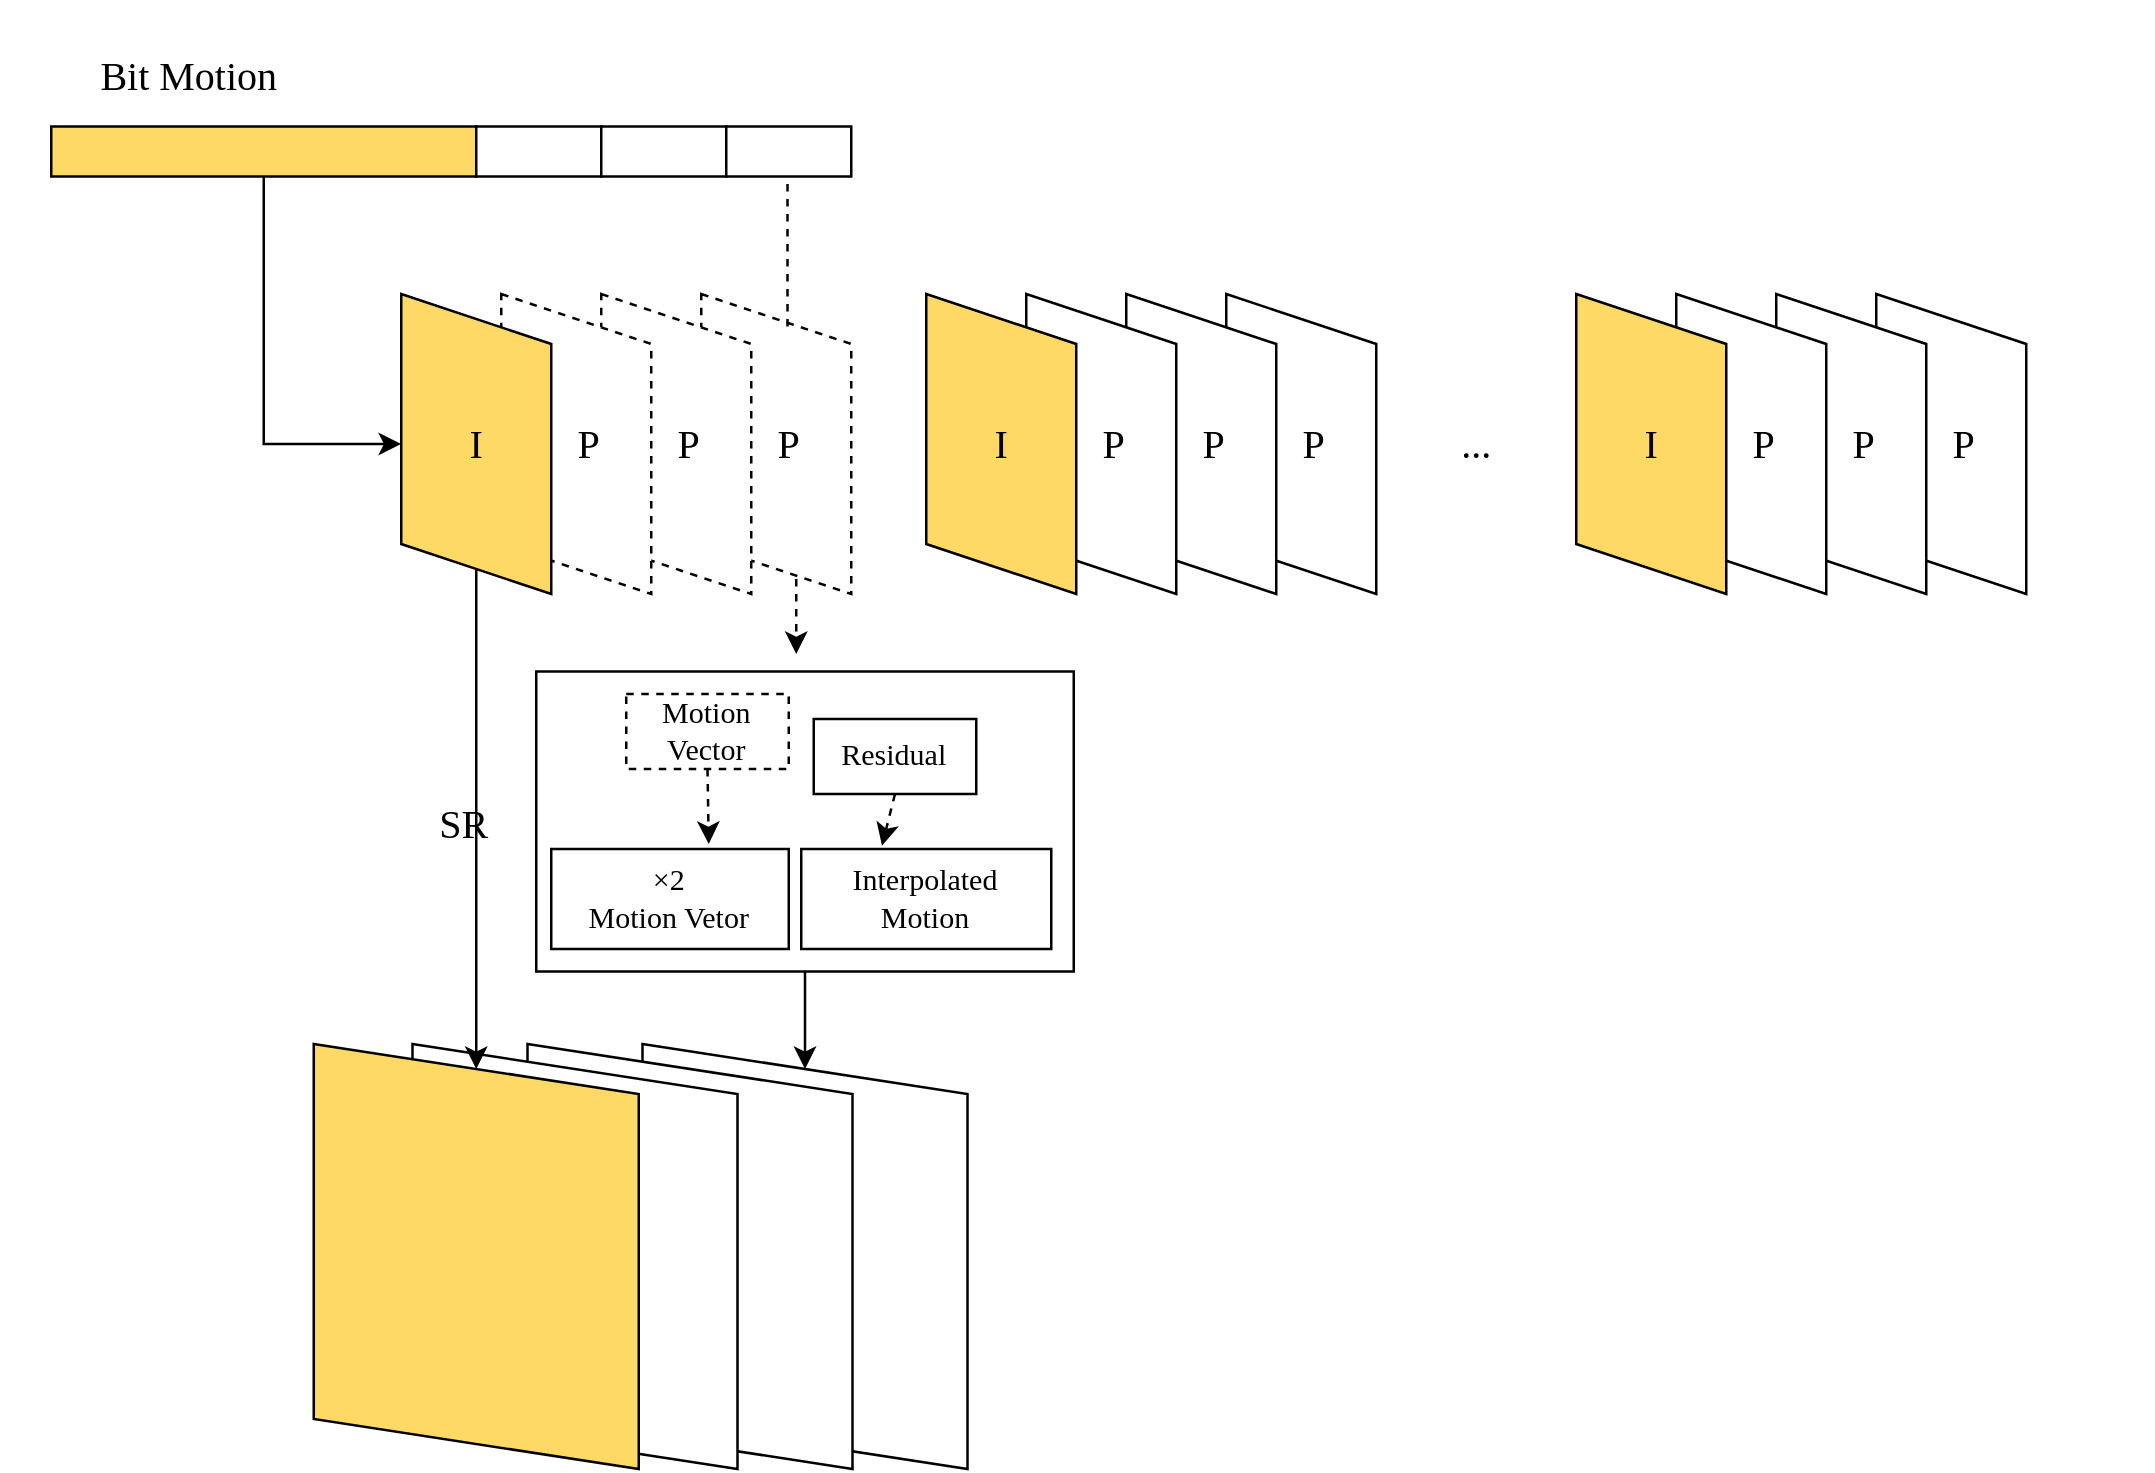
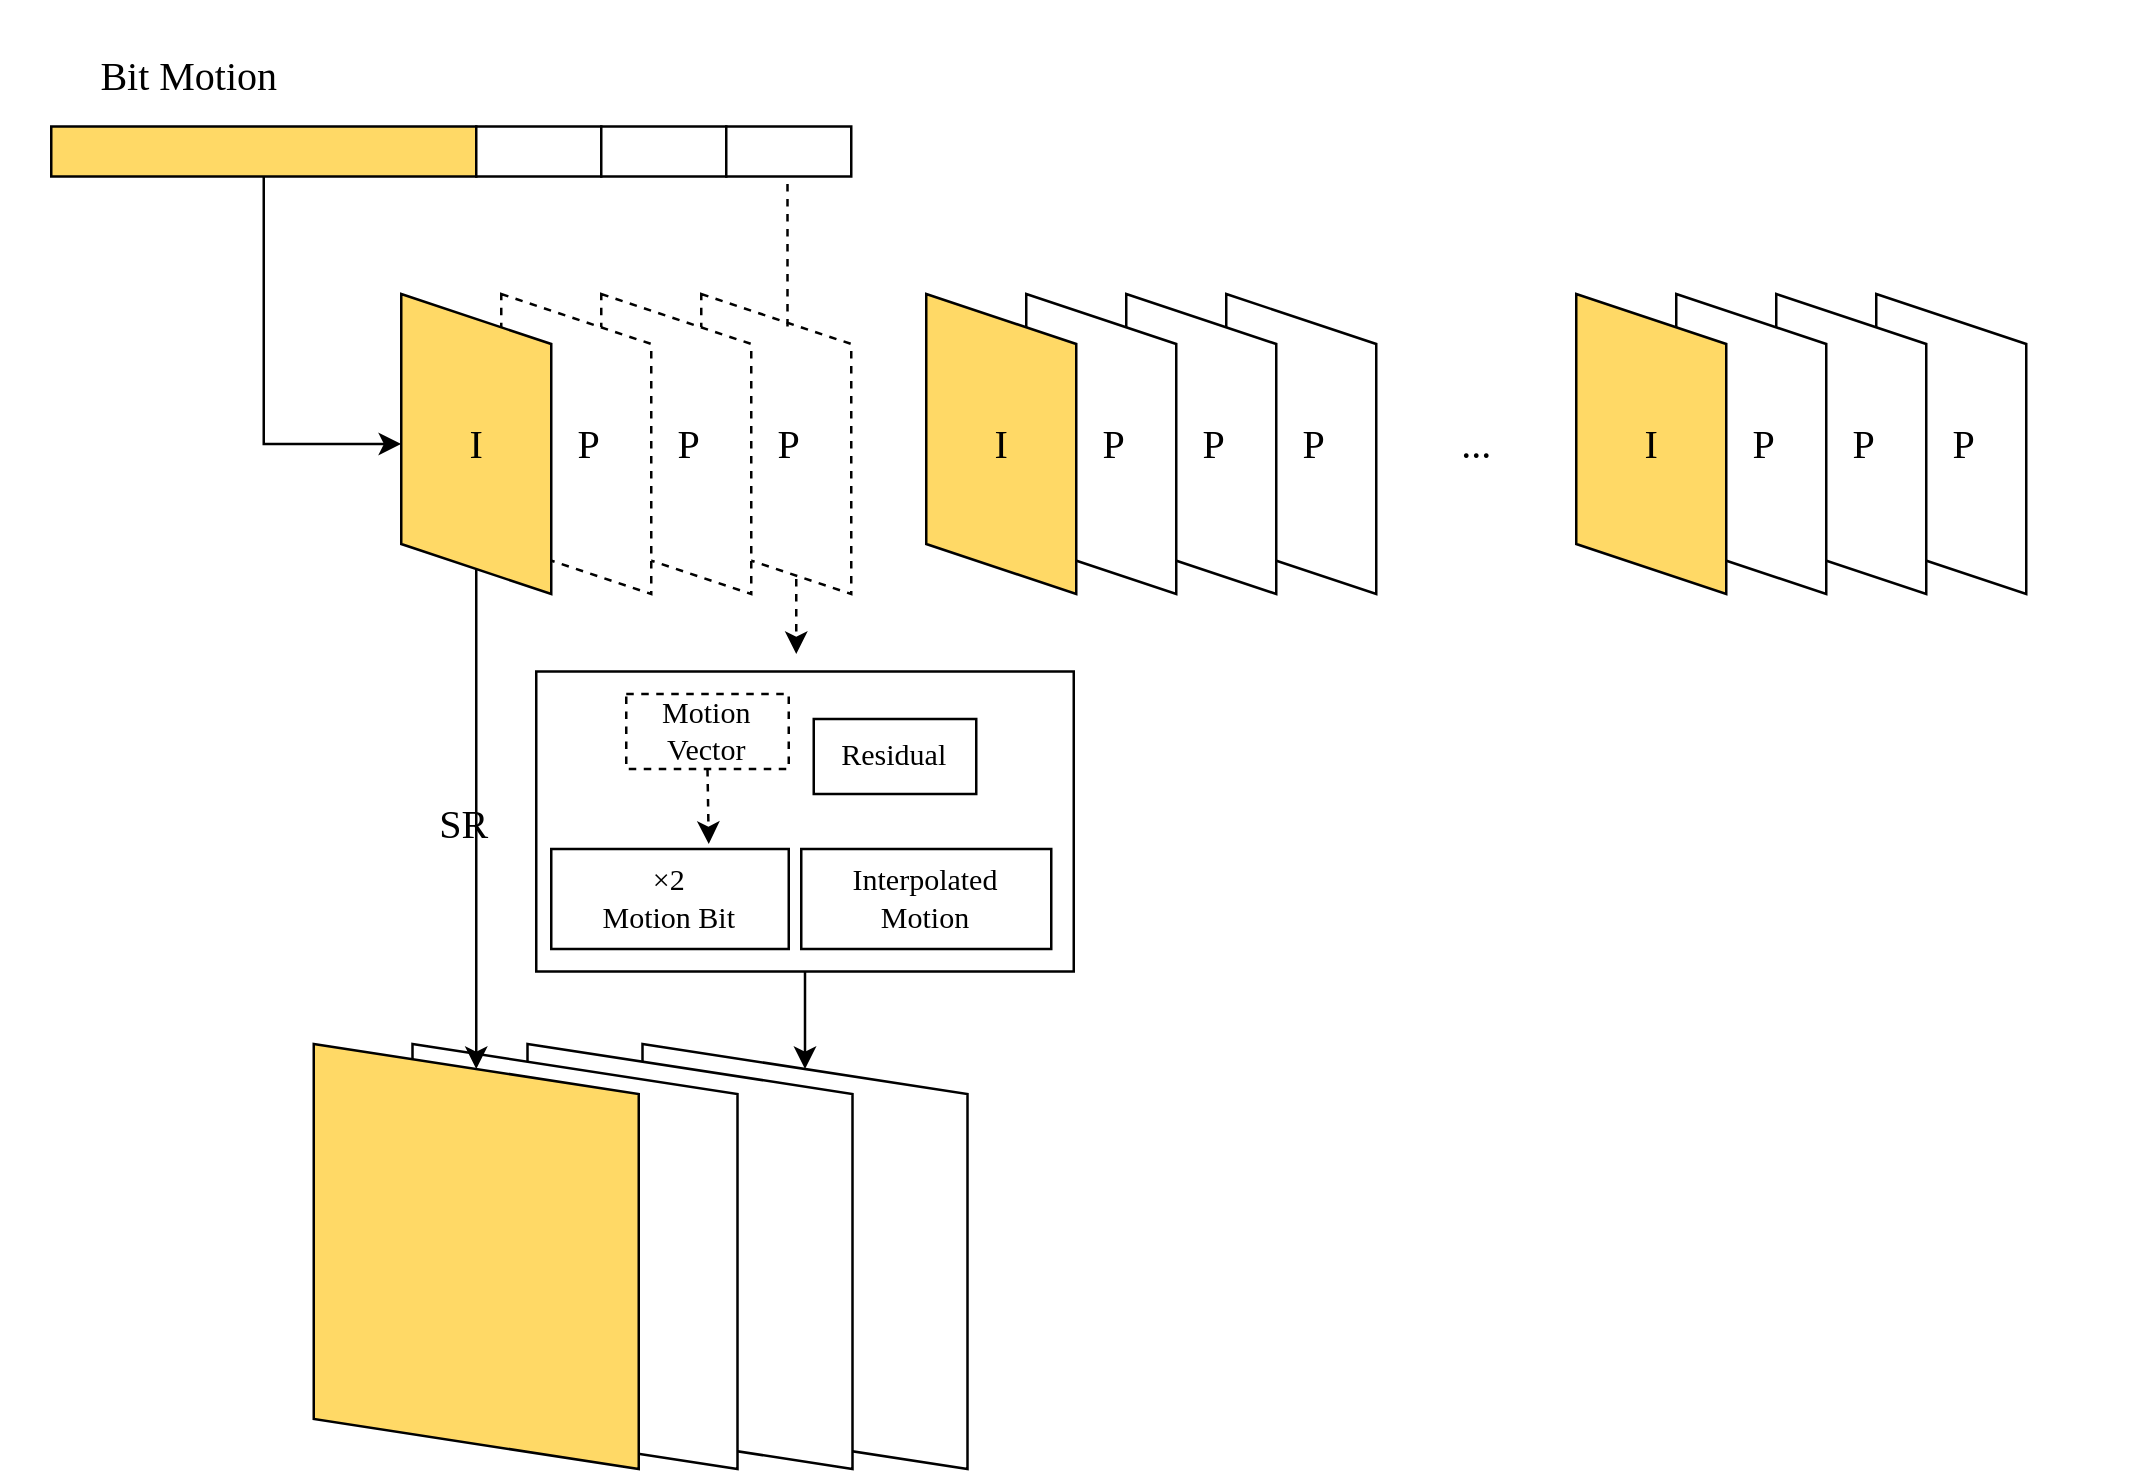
edge "Residual" -> "Interpolated Motion": removed
node "×2 Motion Vetor": label "×2 Motion Vetor" -> "×2 Motion Bit"
